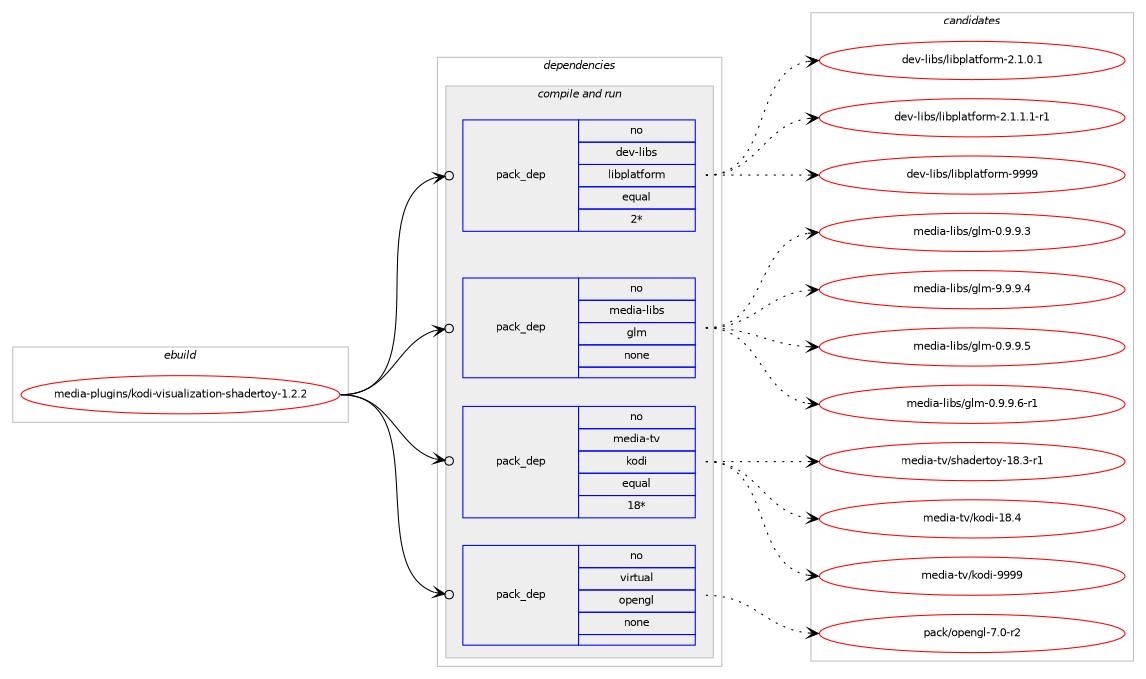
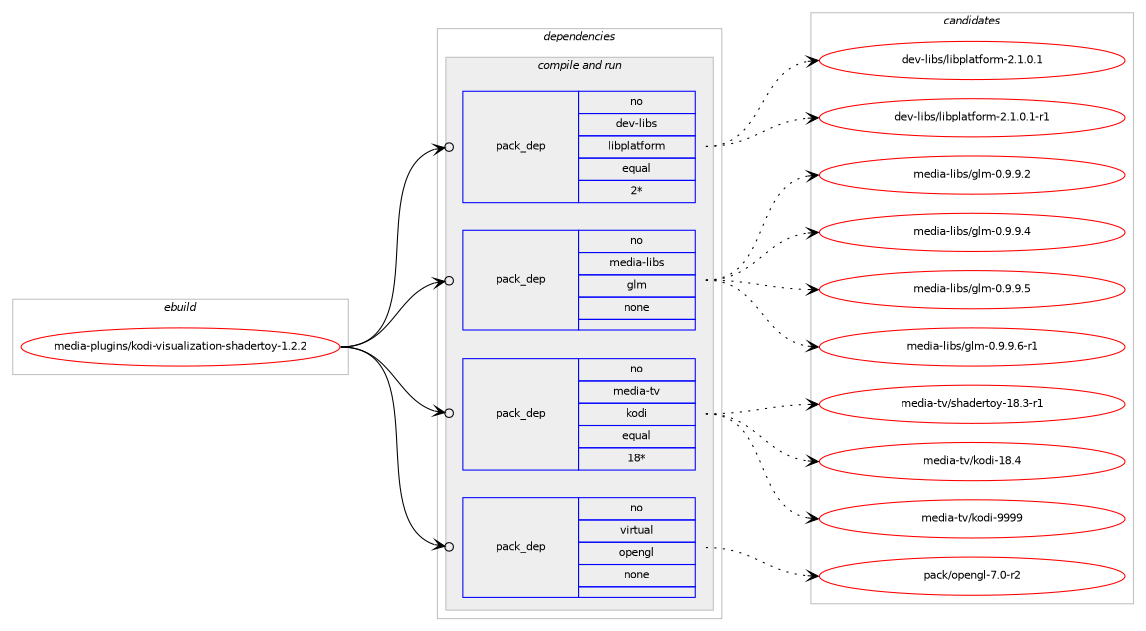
node "dev-libs/libplatform-2.1.1.1-r1": label "dev-libs/libplatform-2.1.1.1-r1" -> "dev-libs/libplatform-2.1.0.1-r1"
node "dev-libs/libplatform-9999": removed
node "media-libs/glm-0.9.9.3": label "media-libs/glm-0.9.9.3" -> "media-libs/glm-0.9.9.2"
node "media-libs/glm-9.9.9.4": label "media-libs/glm-9.9.9.4" -> "media-libs/glm-0.9.9.4"
